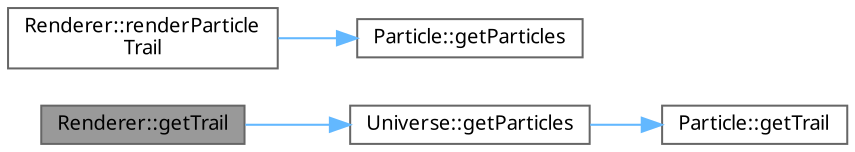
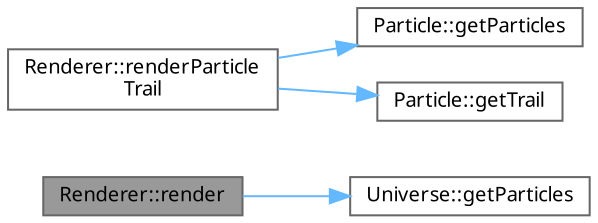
node "Renderer::getTrail": label "Renderer::getTrail" -> "Renderer::render"
edge "Universe::getParticles" -> "Particle::getTrail": now "Renderer::renderParticle Trail" -> "Particle::getTrail"
